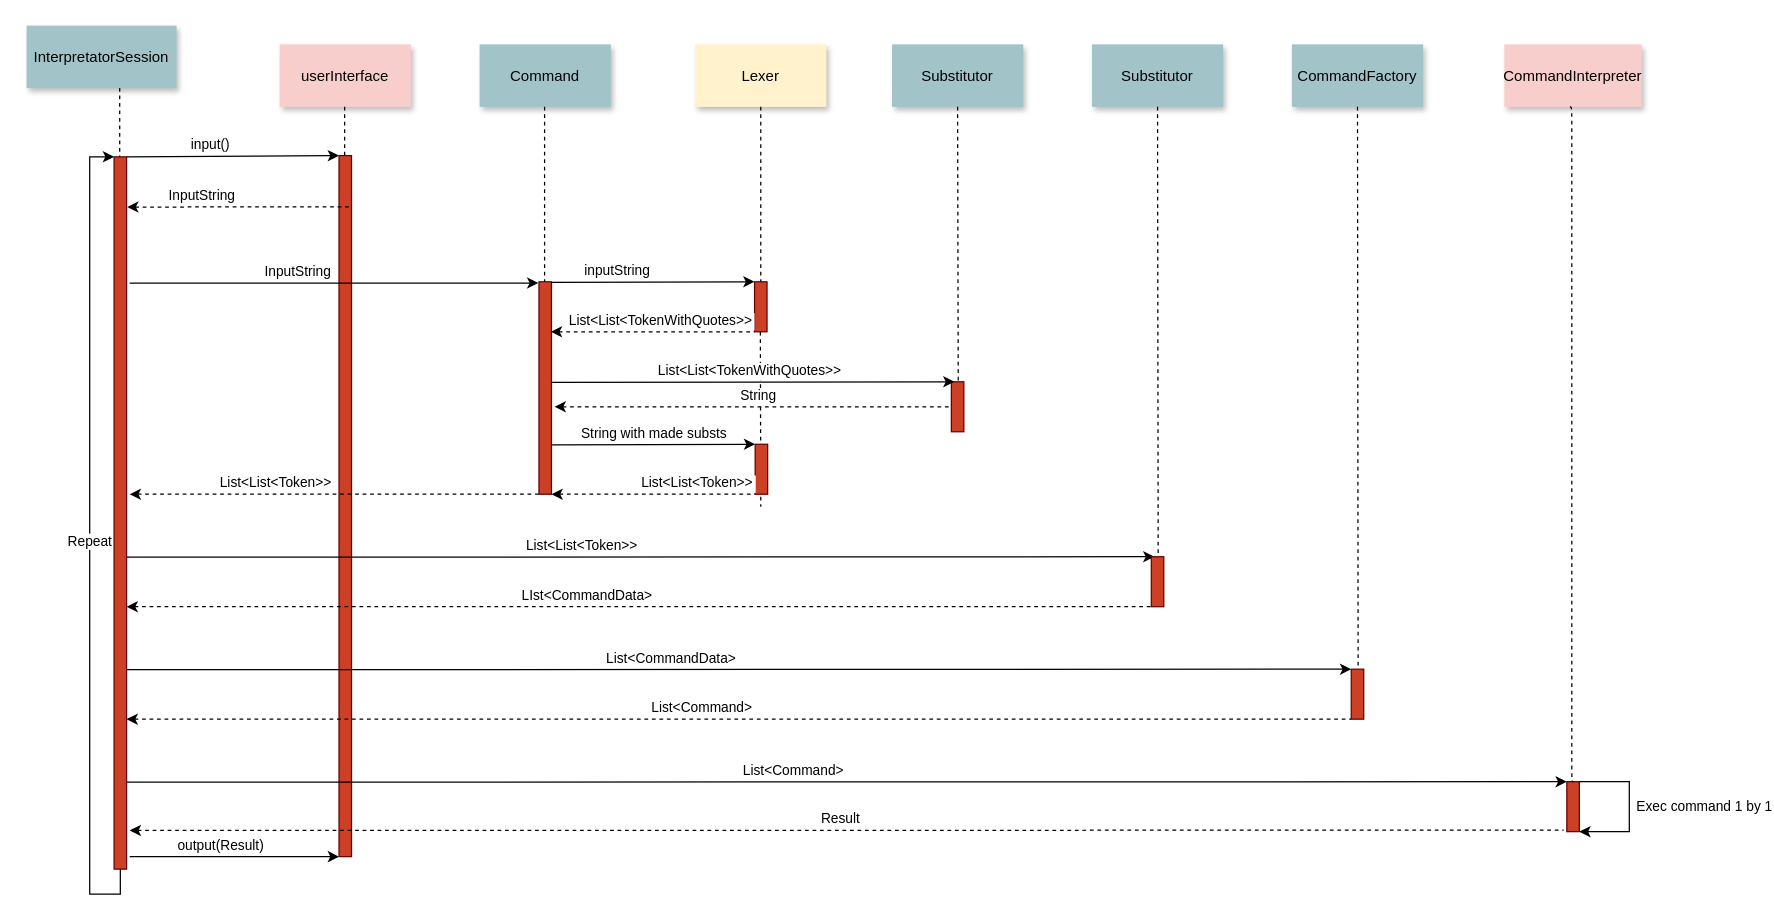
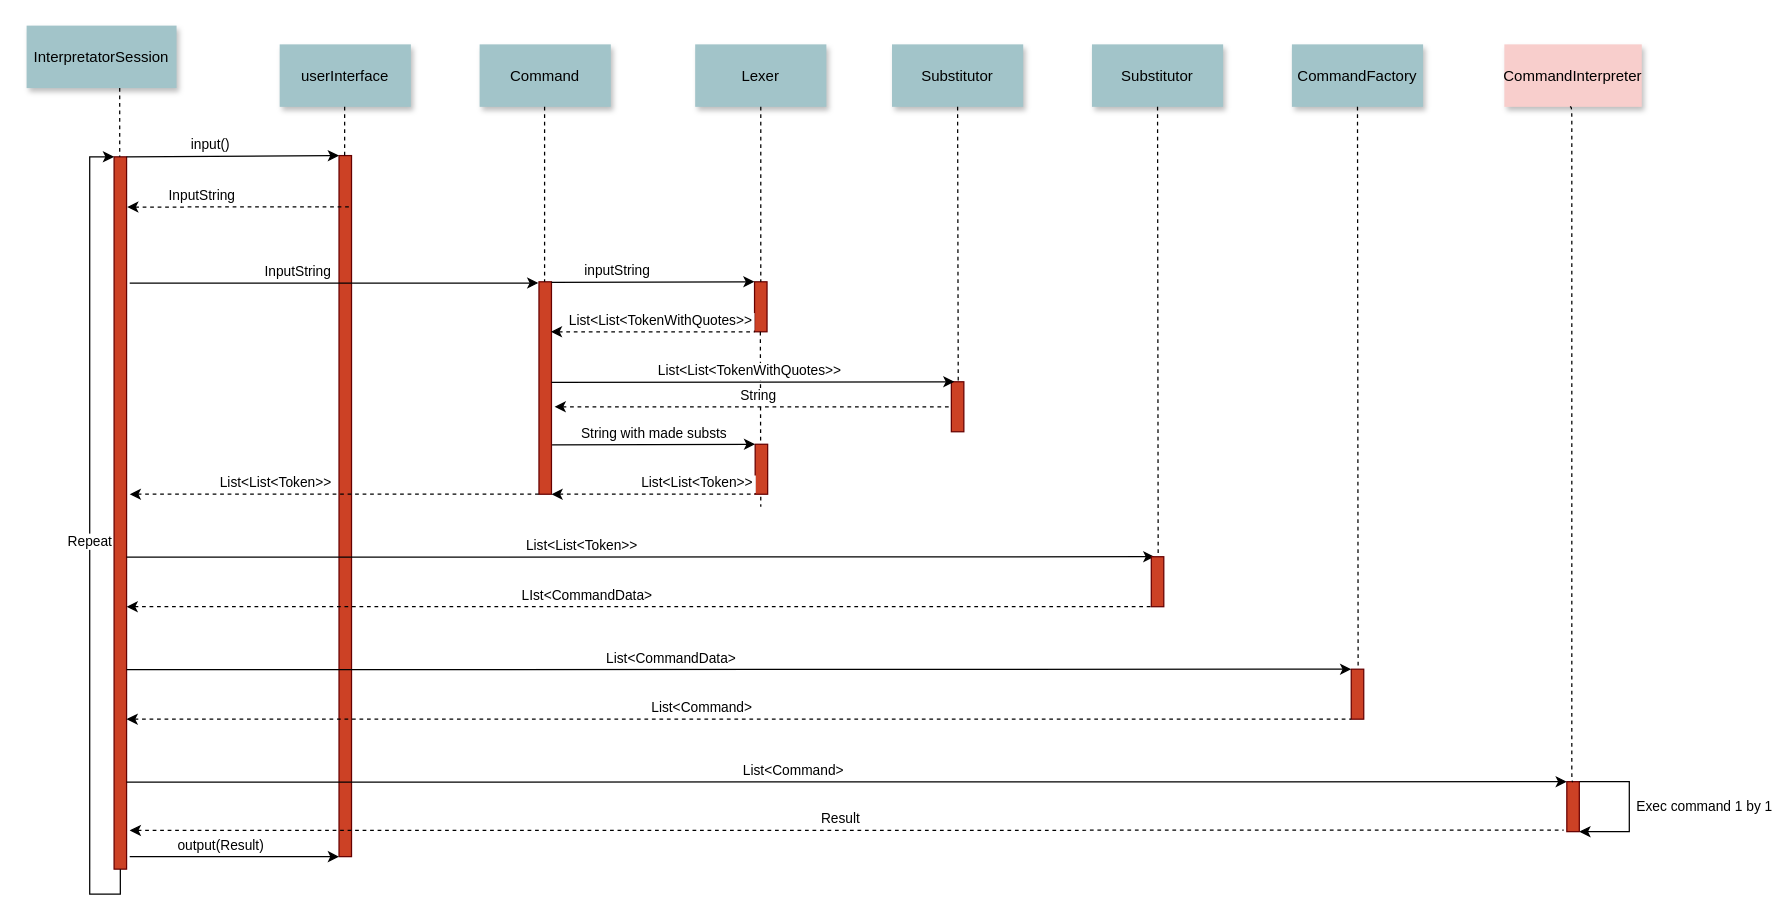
node "userInterface": fillcolor #f8cecc -> #a2c4c9
node "Lexer": fillcolor #fff2cc -> #a2c4c9
